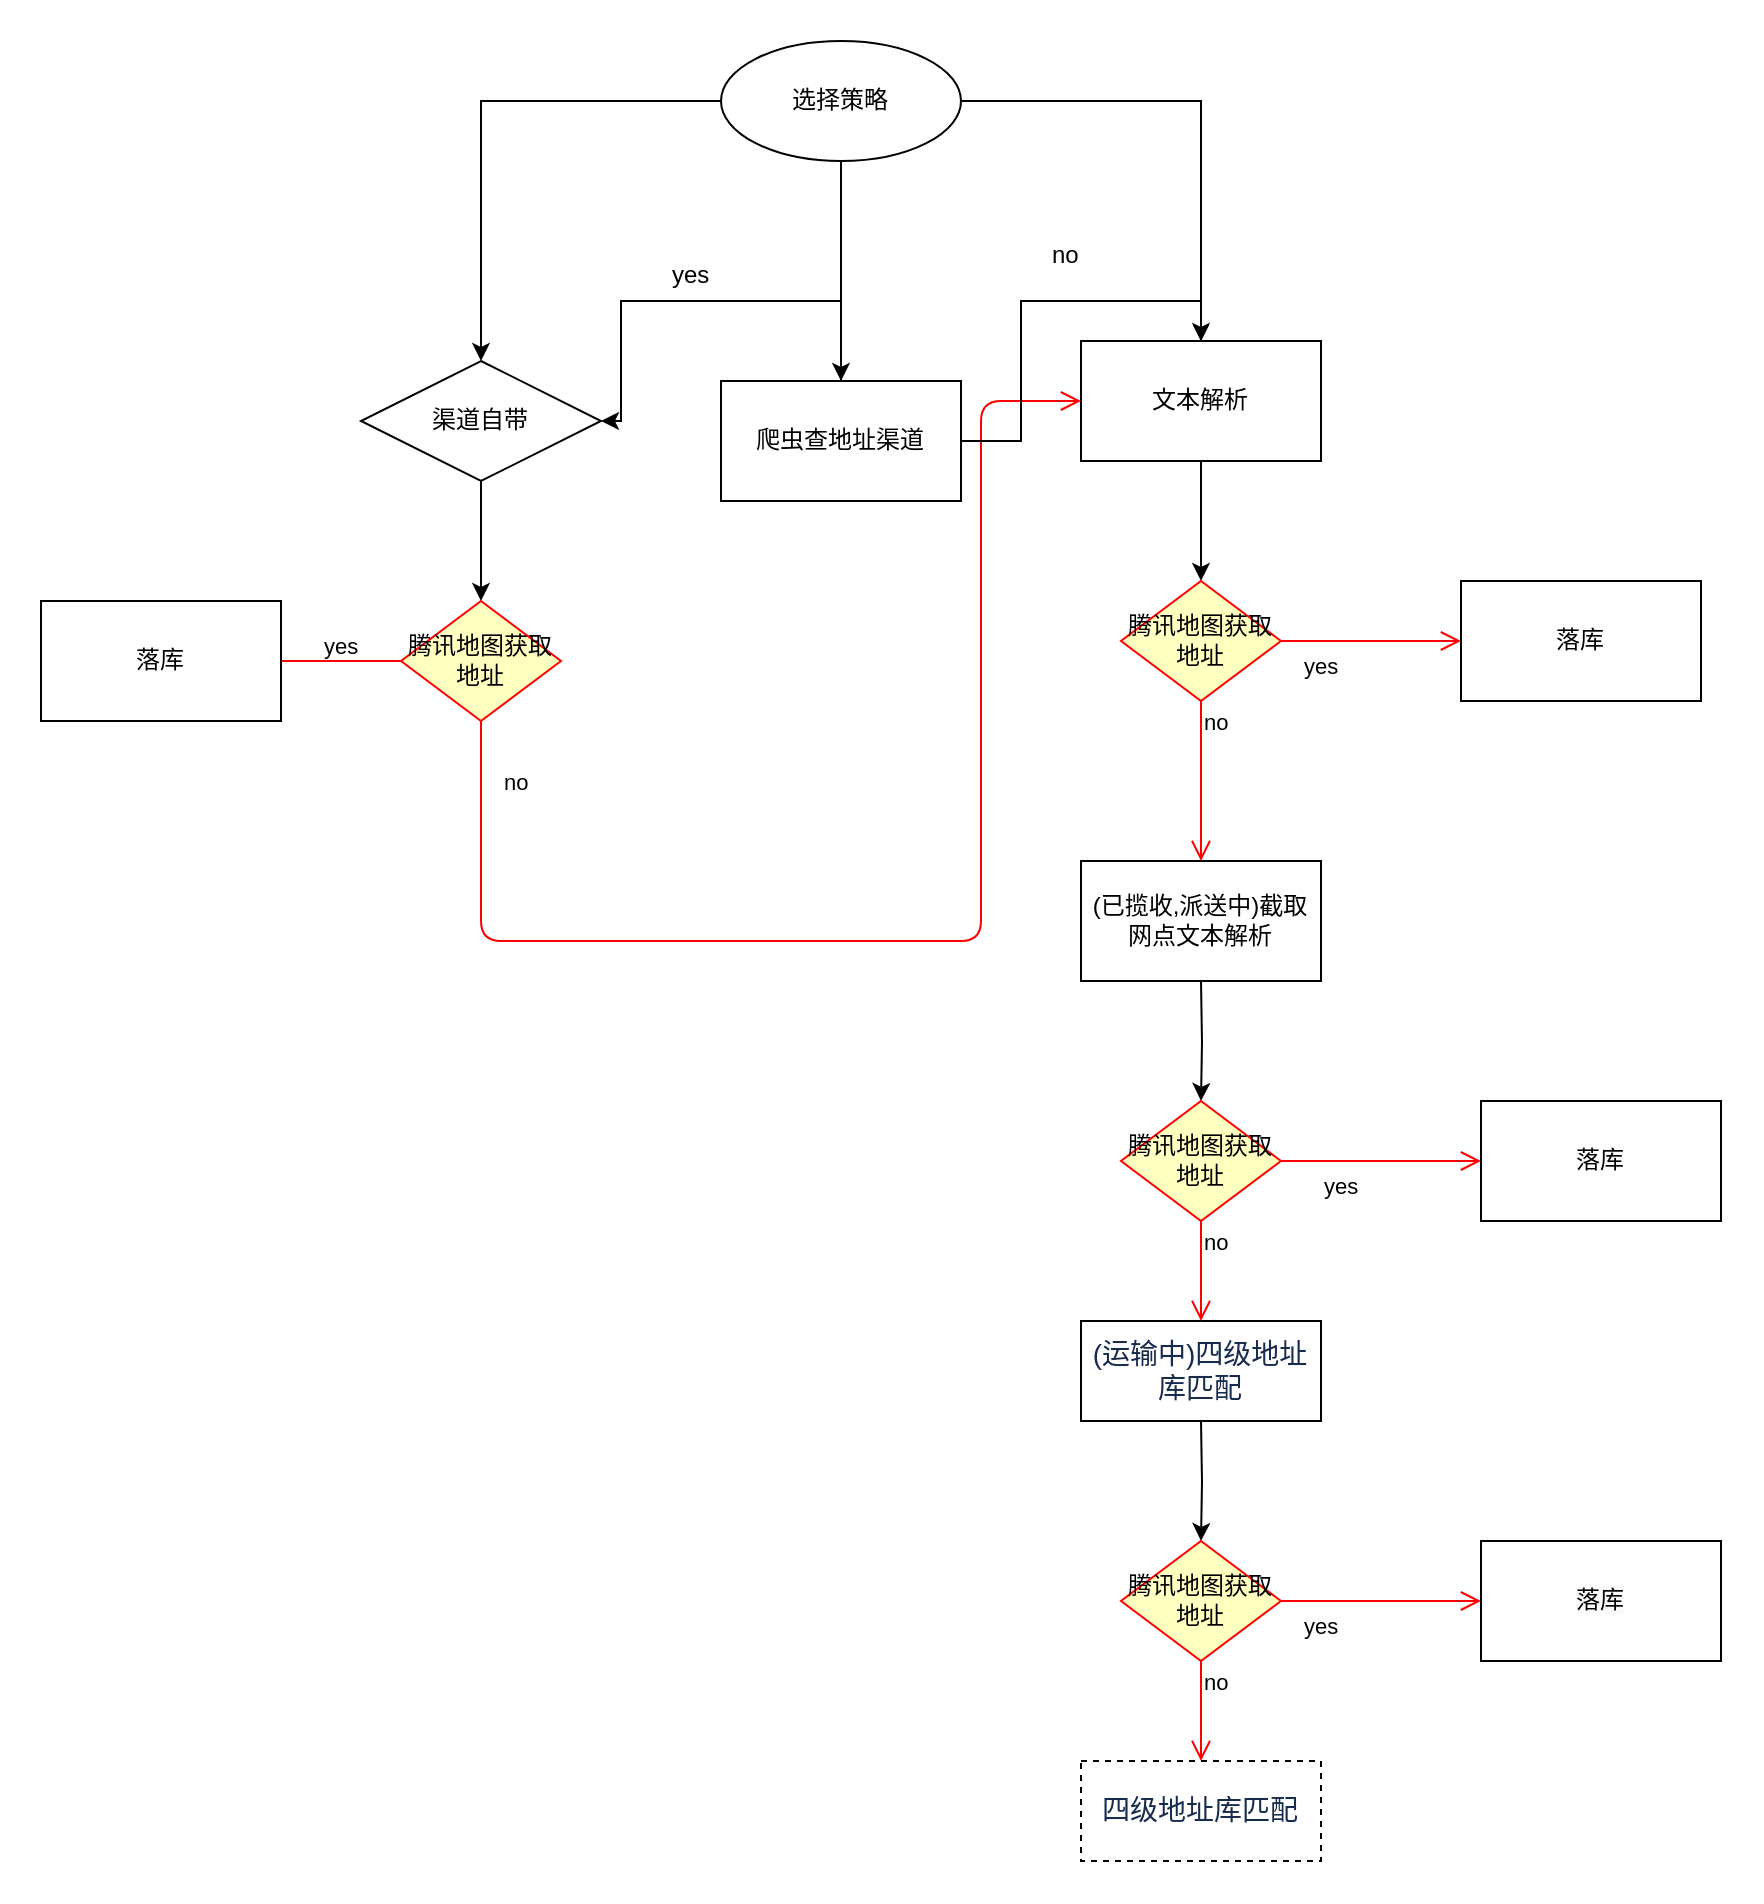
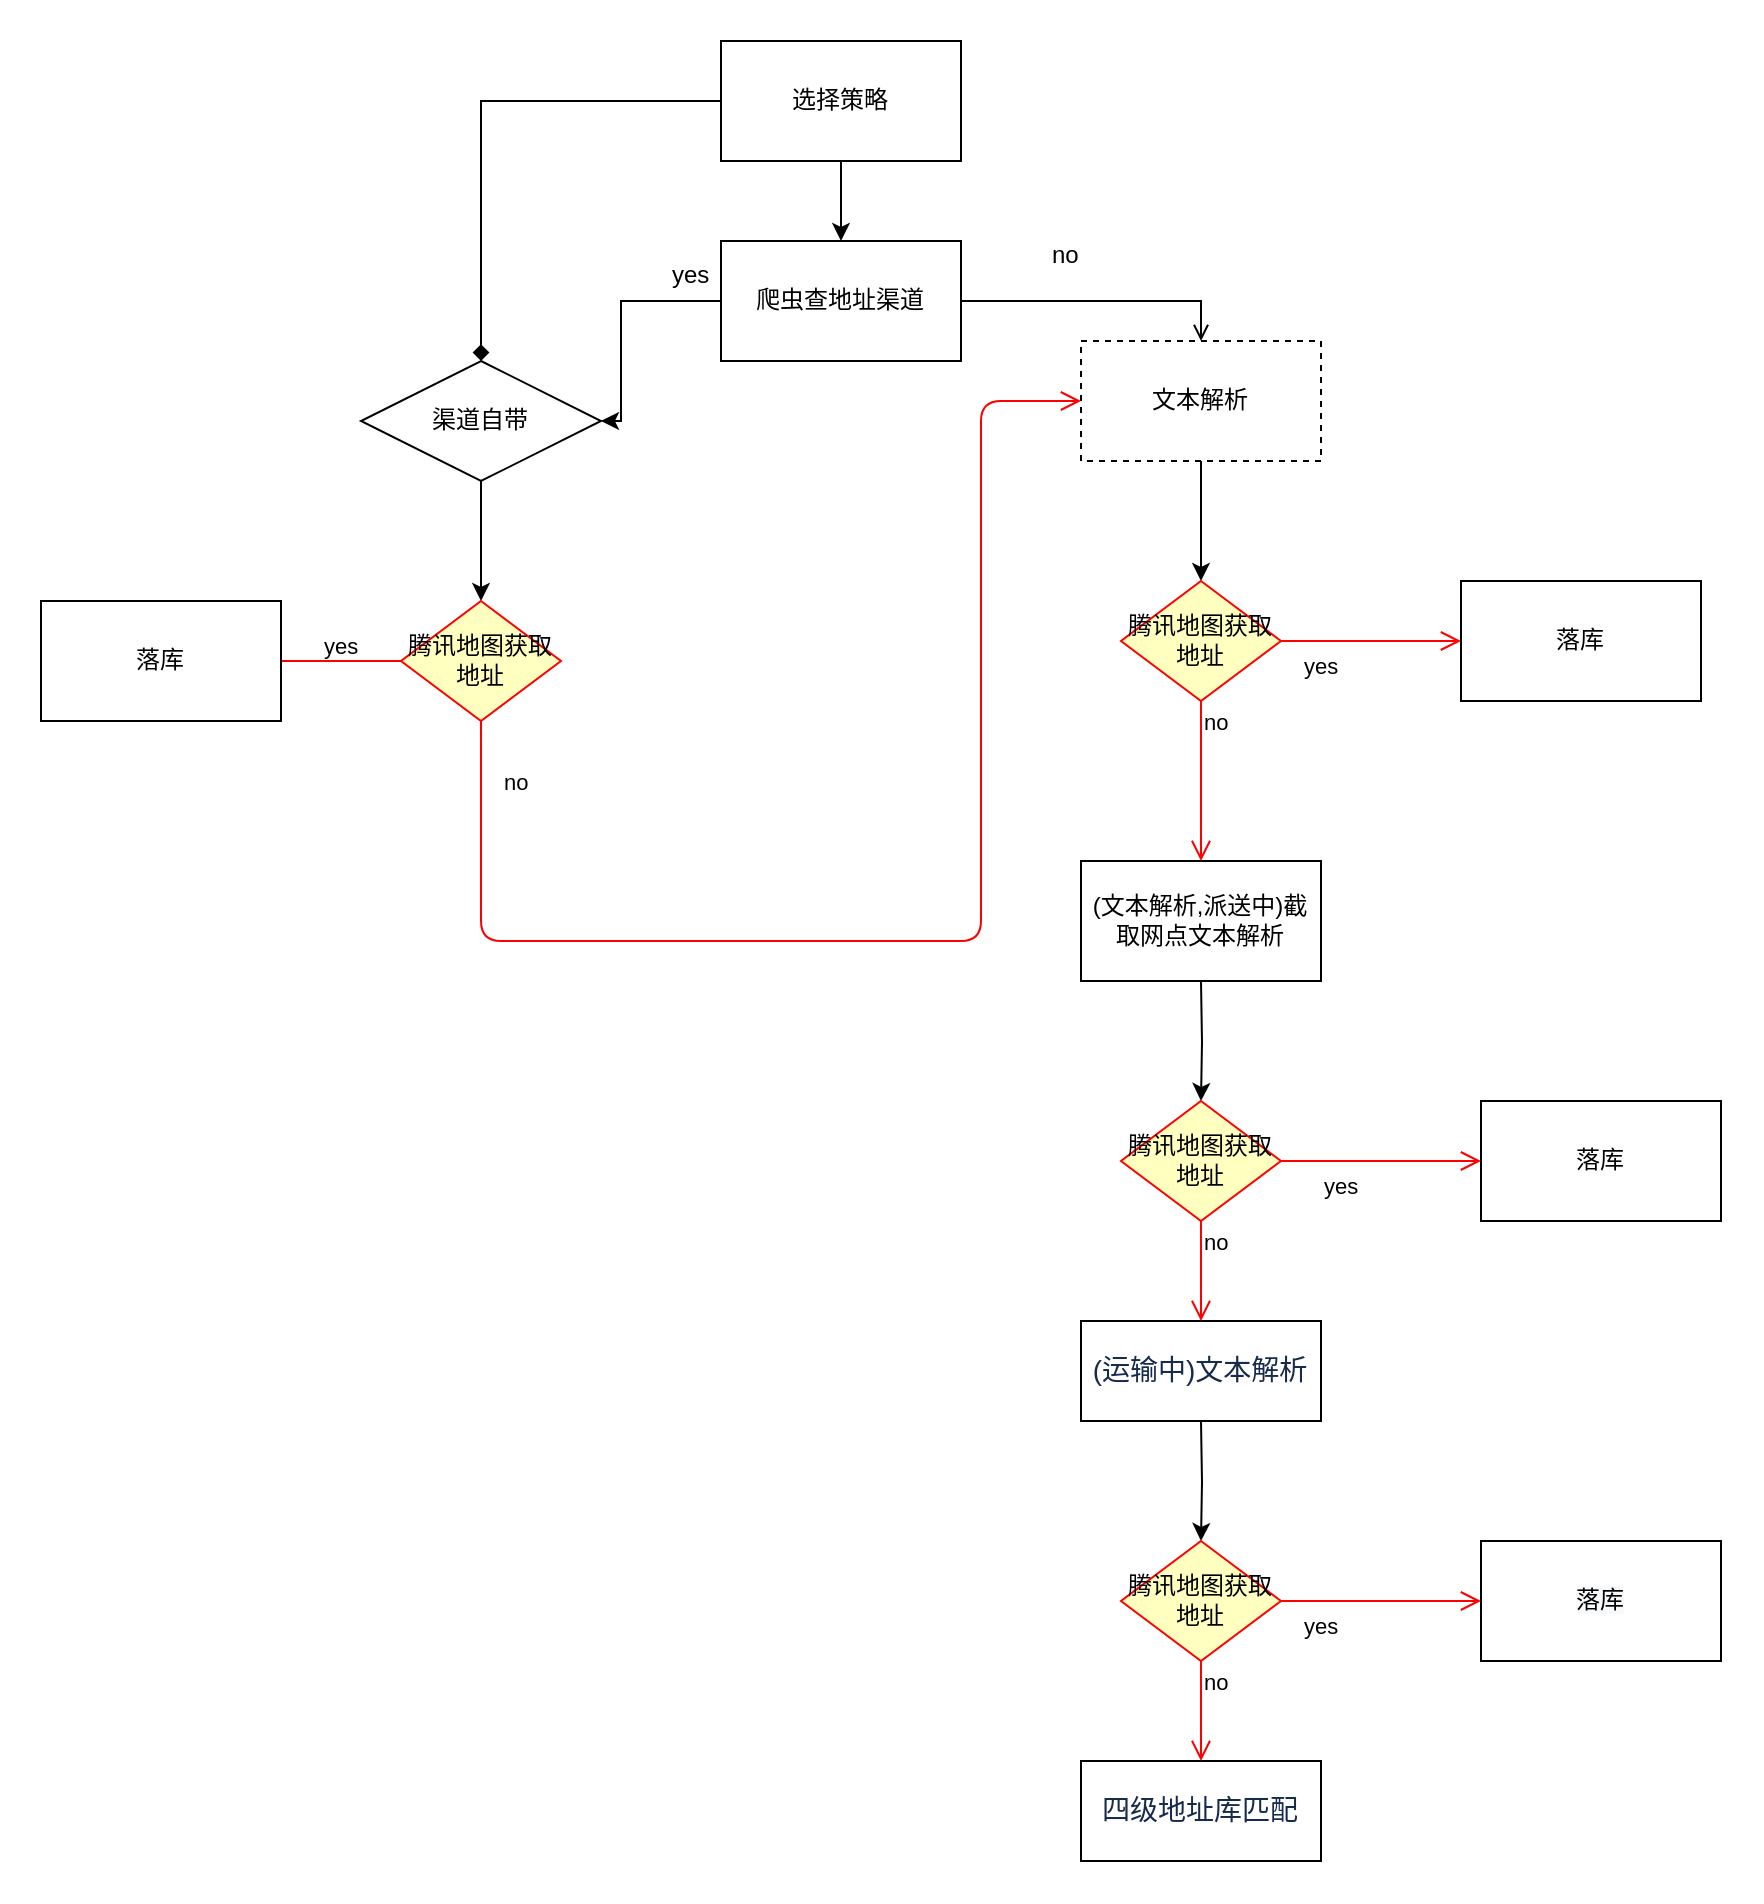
node "选择策略": shape ellipse -> rectangle
edge "选择策略" -> "文本解析": removed
edge "选择策略" -> "渠道自带": arrowhead classic -> diamond
node "文本解析": style solid -> dashed
node "爬虫查地址渠道": moved (841, 441) -> (841, 301)
node "(已揽收,派送中)截取网点文本解析": label "(已揽收,派送中)截取网点文本解析" -> "(文本解析,派送中)截取网点文本解析"
node "(运输中)四级地址库匹配": label "(运输中)四级地址库匹配" -> "(运输中)文本解析"
node "四级地址库匹配": style dashed -> solid
